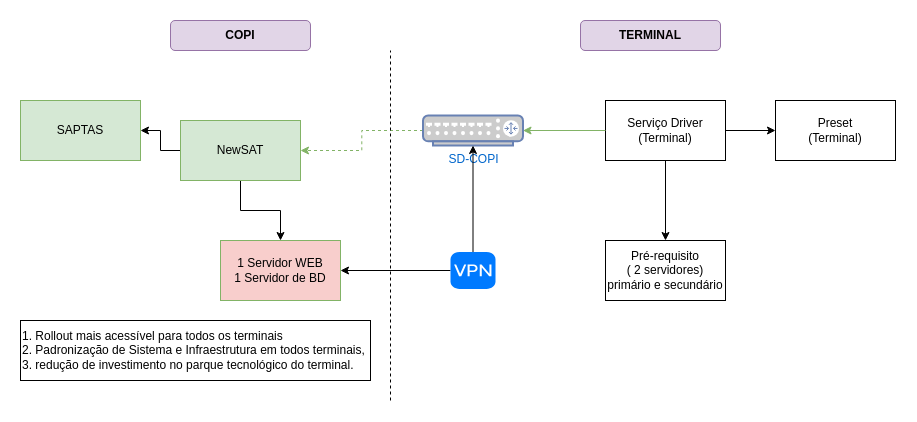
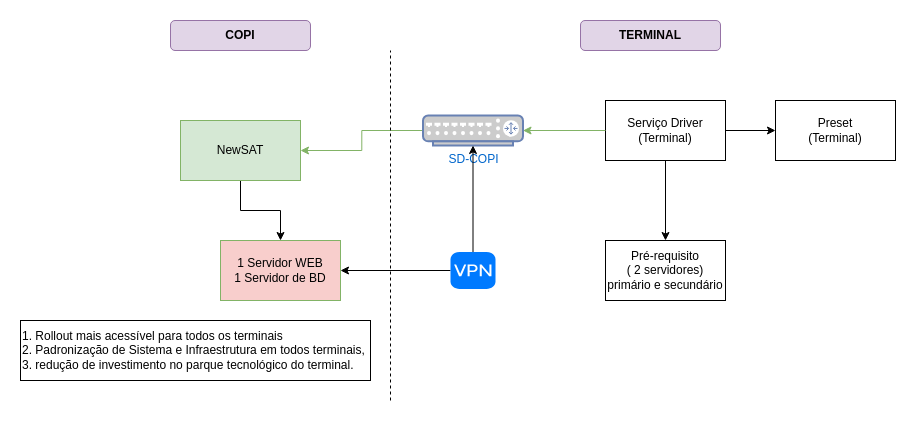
node "SAPTAS": removed
edge "SD-COPI" -> "NewSAT": style dashed -> solid
edge "NewSAT" -> "SAPTAS": removed
